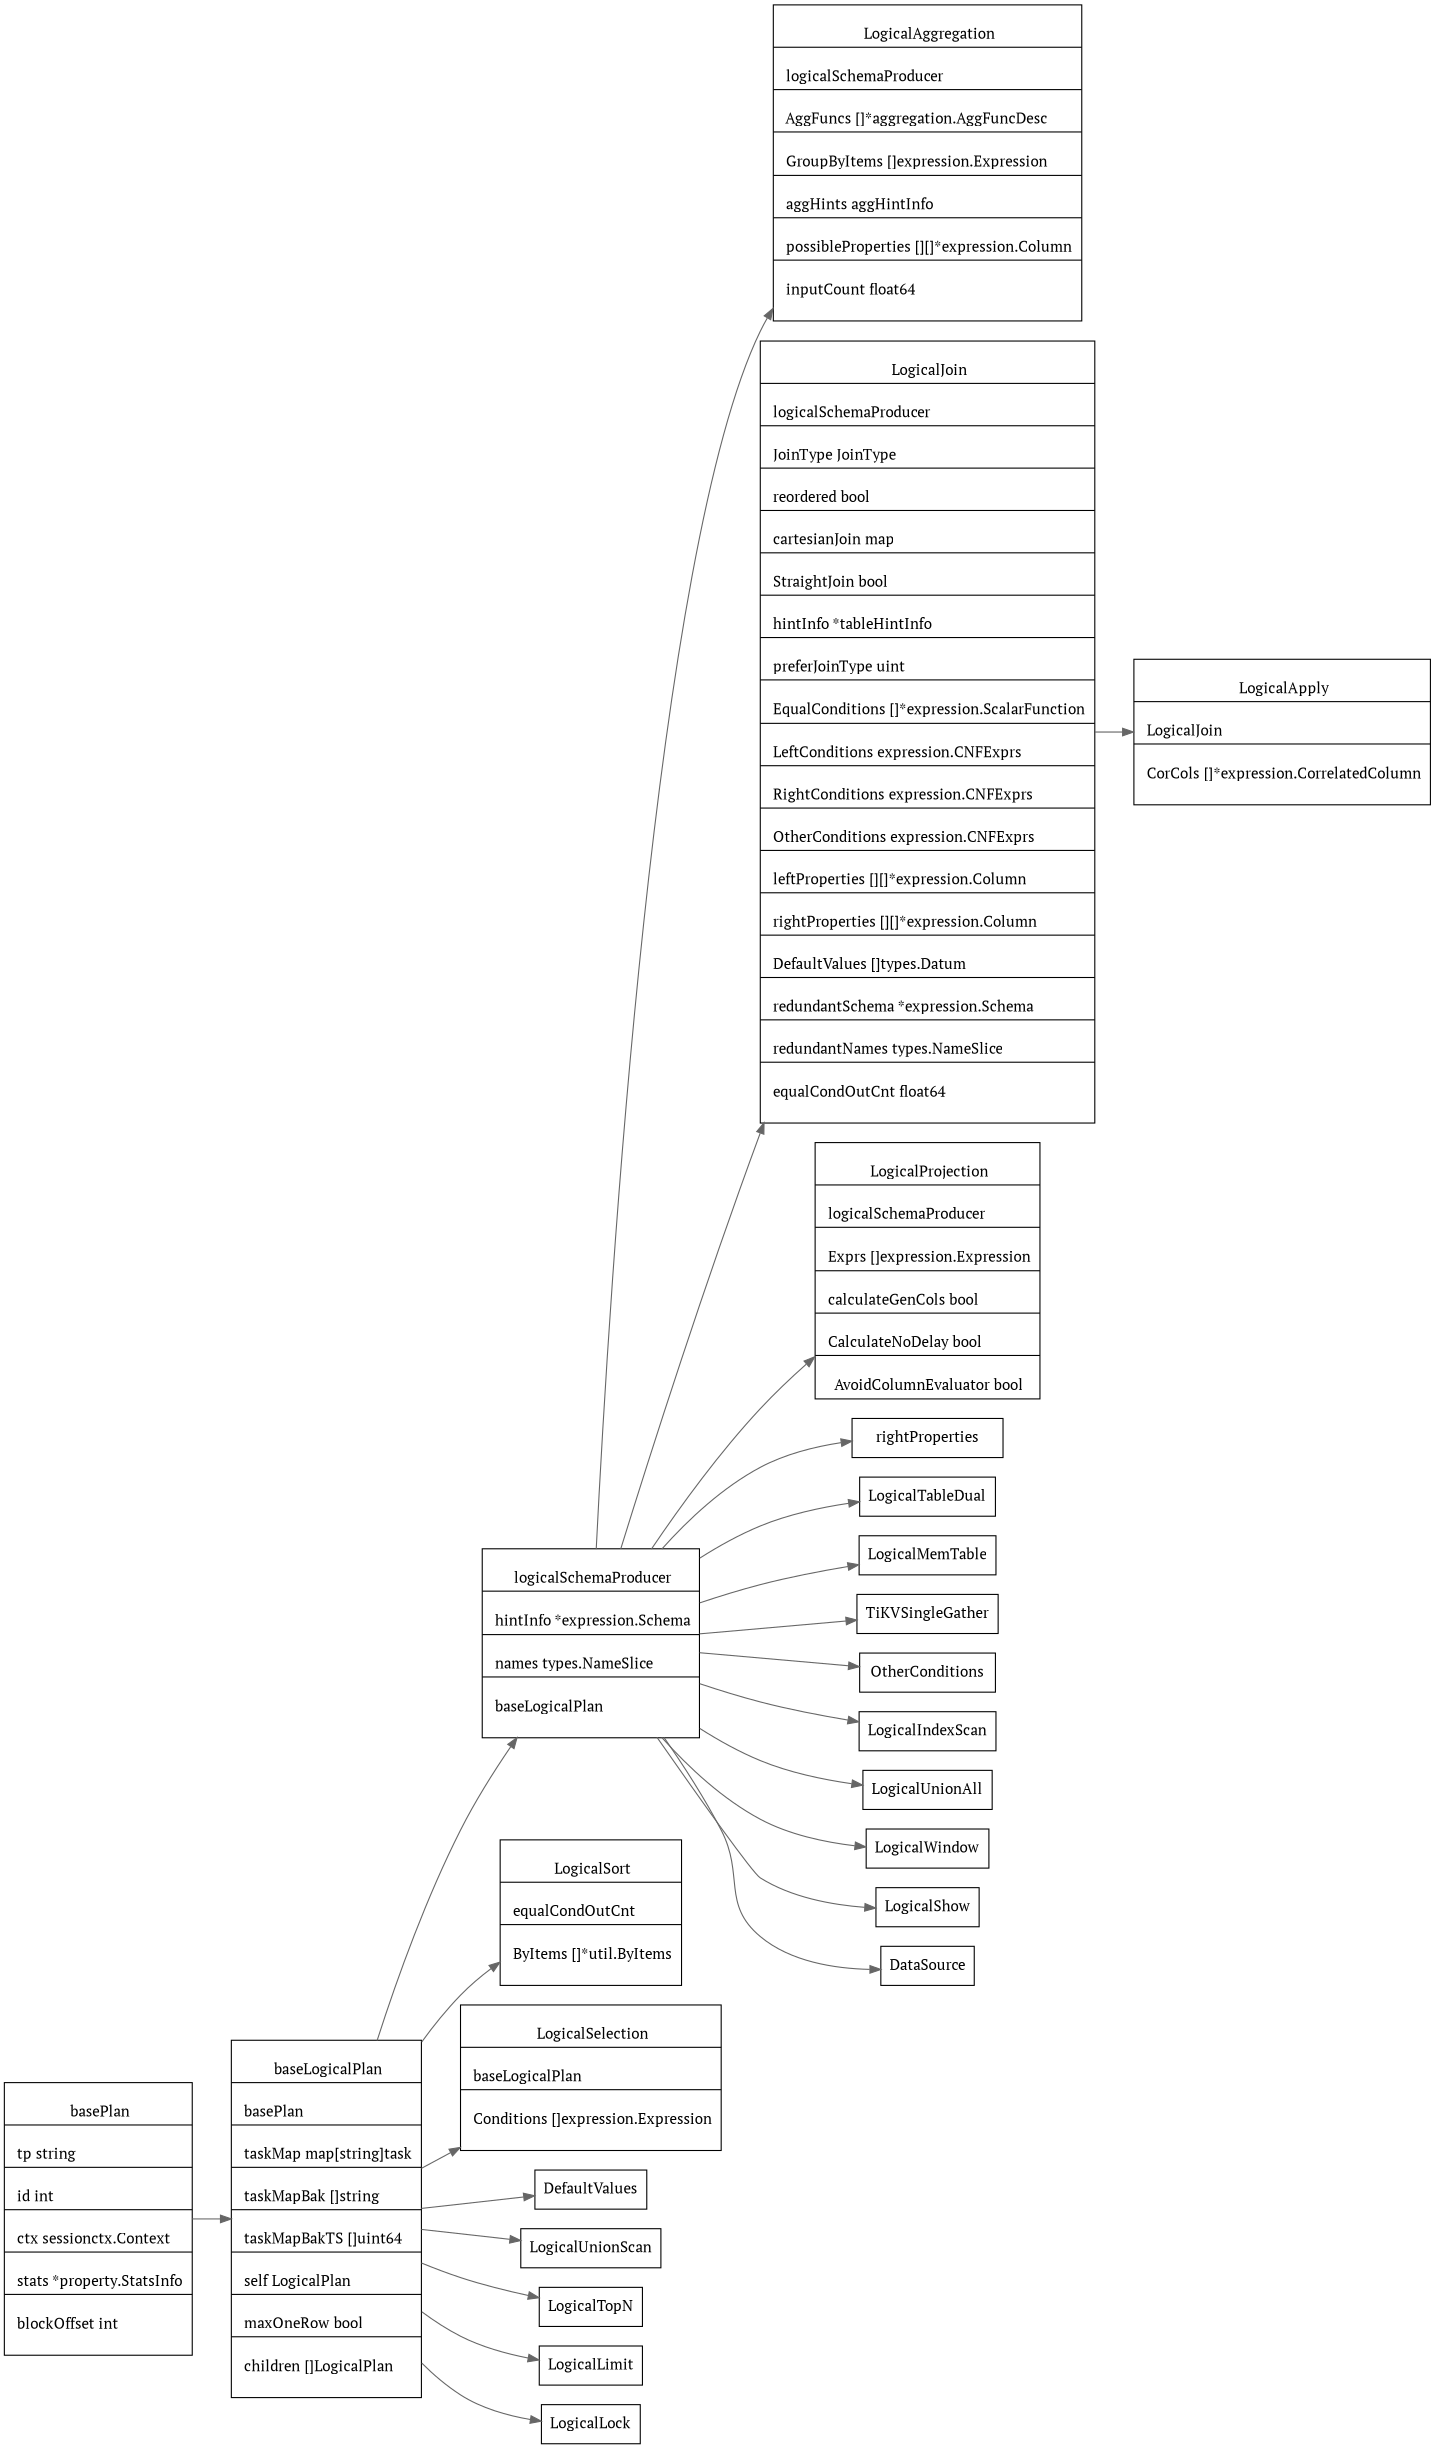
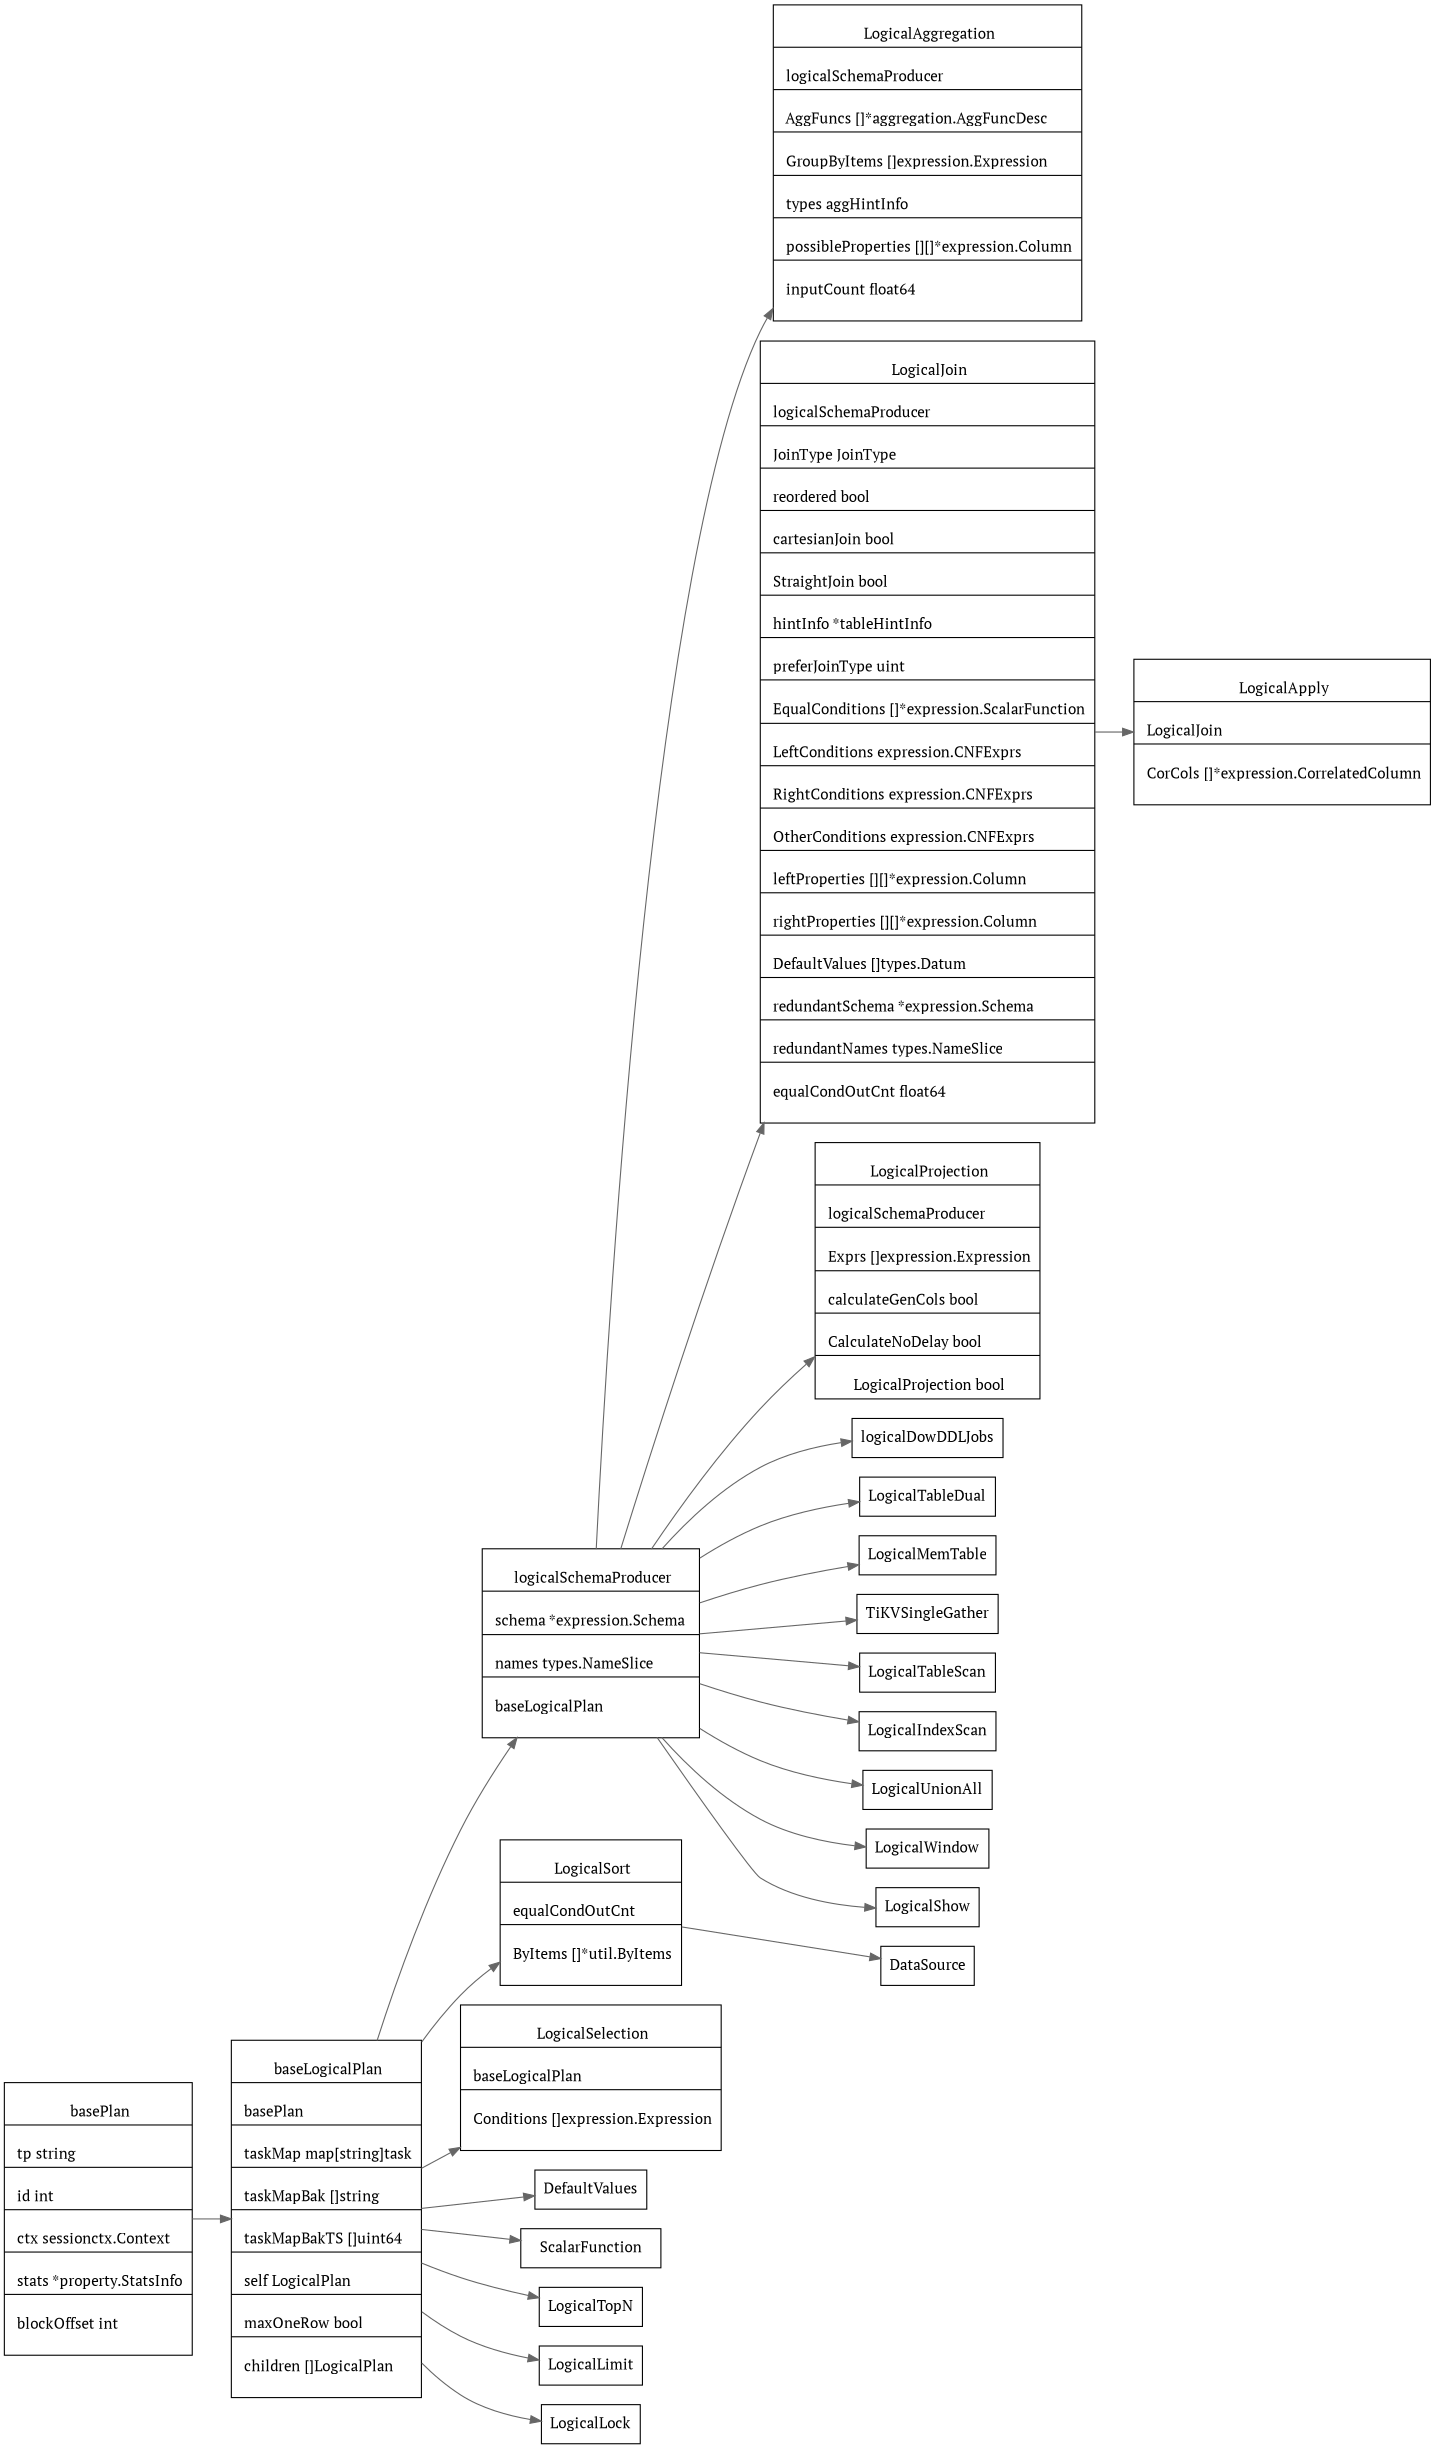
node "LogicalAggregation": text "aggHints aggHintInfo" -> "types aggHintInfo"
node "LogicalJoin": text "cartesianJoin map" -> "cartesianJoin bool"
node "LogicalProjection": text "AvoidColumnEvaluator bool" -> "LogicalProjection bool"
node "rightProperties": label "rightProperties" -> "logicalDowDDLJobs"
node "logicalSchemaProducer": text "hintInfo *expression.Schema" -> "schema *expression.Schema"
node "OtherConditions": label "OtherConditions" -> "LogicalTableScan"
edge "logicalSchemaProducer" -> "DataSource": now "LogicalSort" -> "DataSource"
node "LogicalUnionScan": label "LogicalUnionScan" -> "ScalarFunction"
